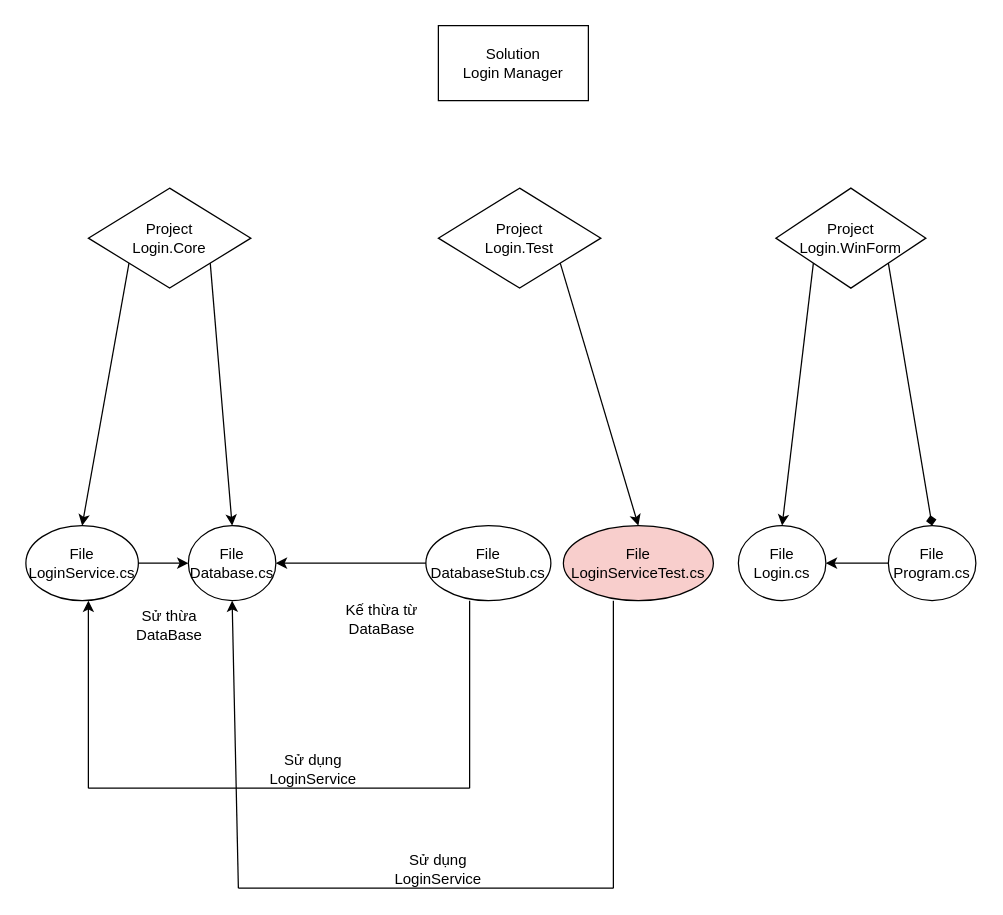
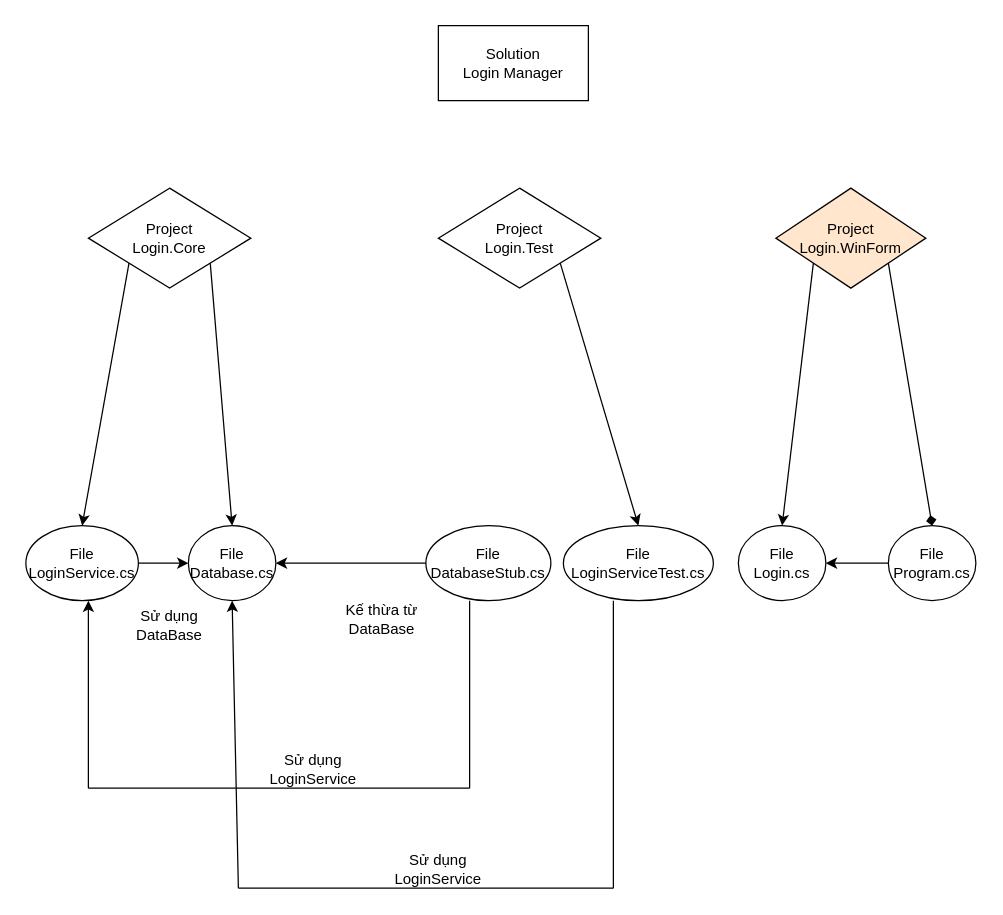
node "Project Login.WinForm": fillcolor #ffffff -> #ffe6cc
node "File LoginServiceTest.cs": fillcolor #f8cecc -> #ffffff
node "Sử thừa DataBase": label "Sử thừa DataBase" -> "Sử dụng DataBase"
